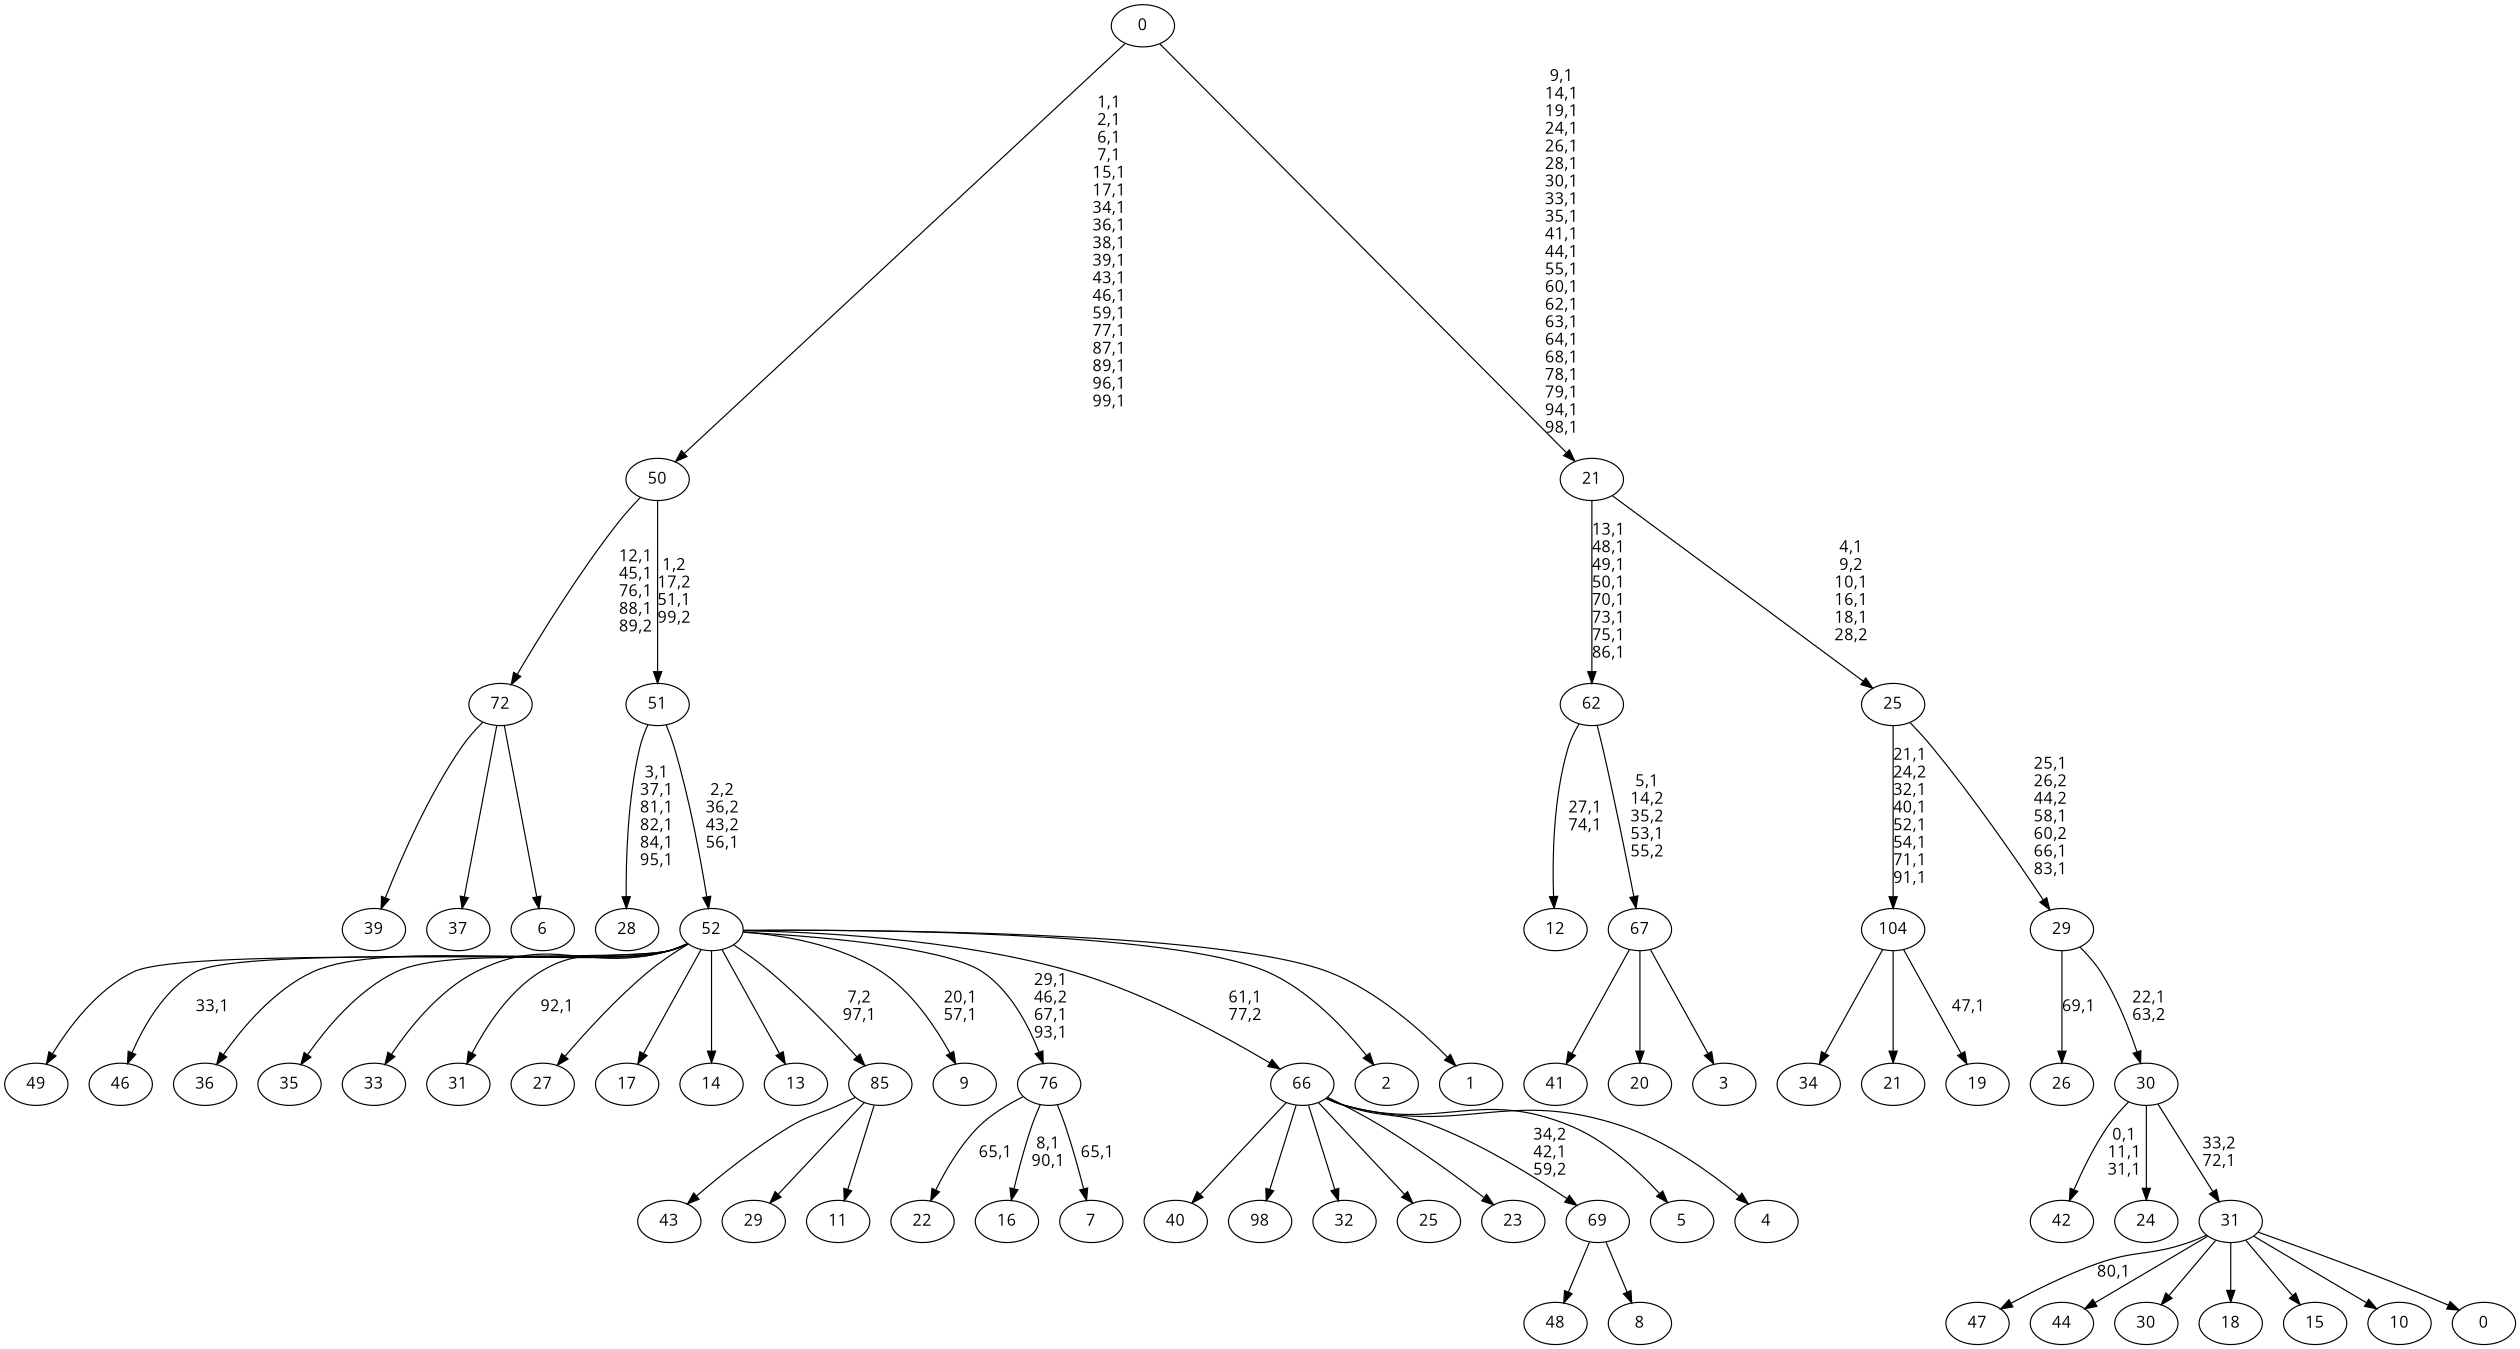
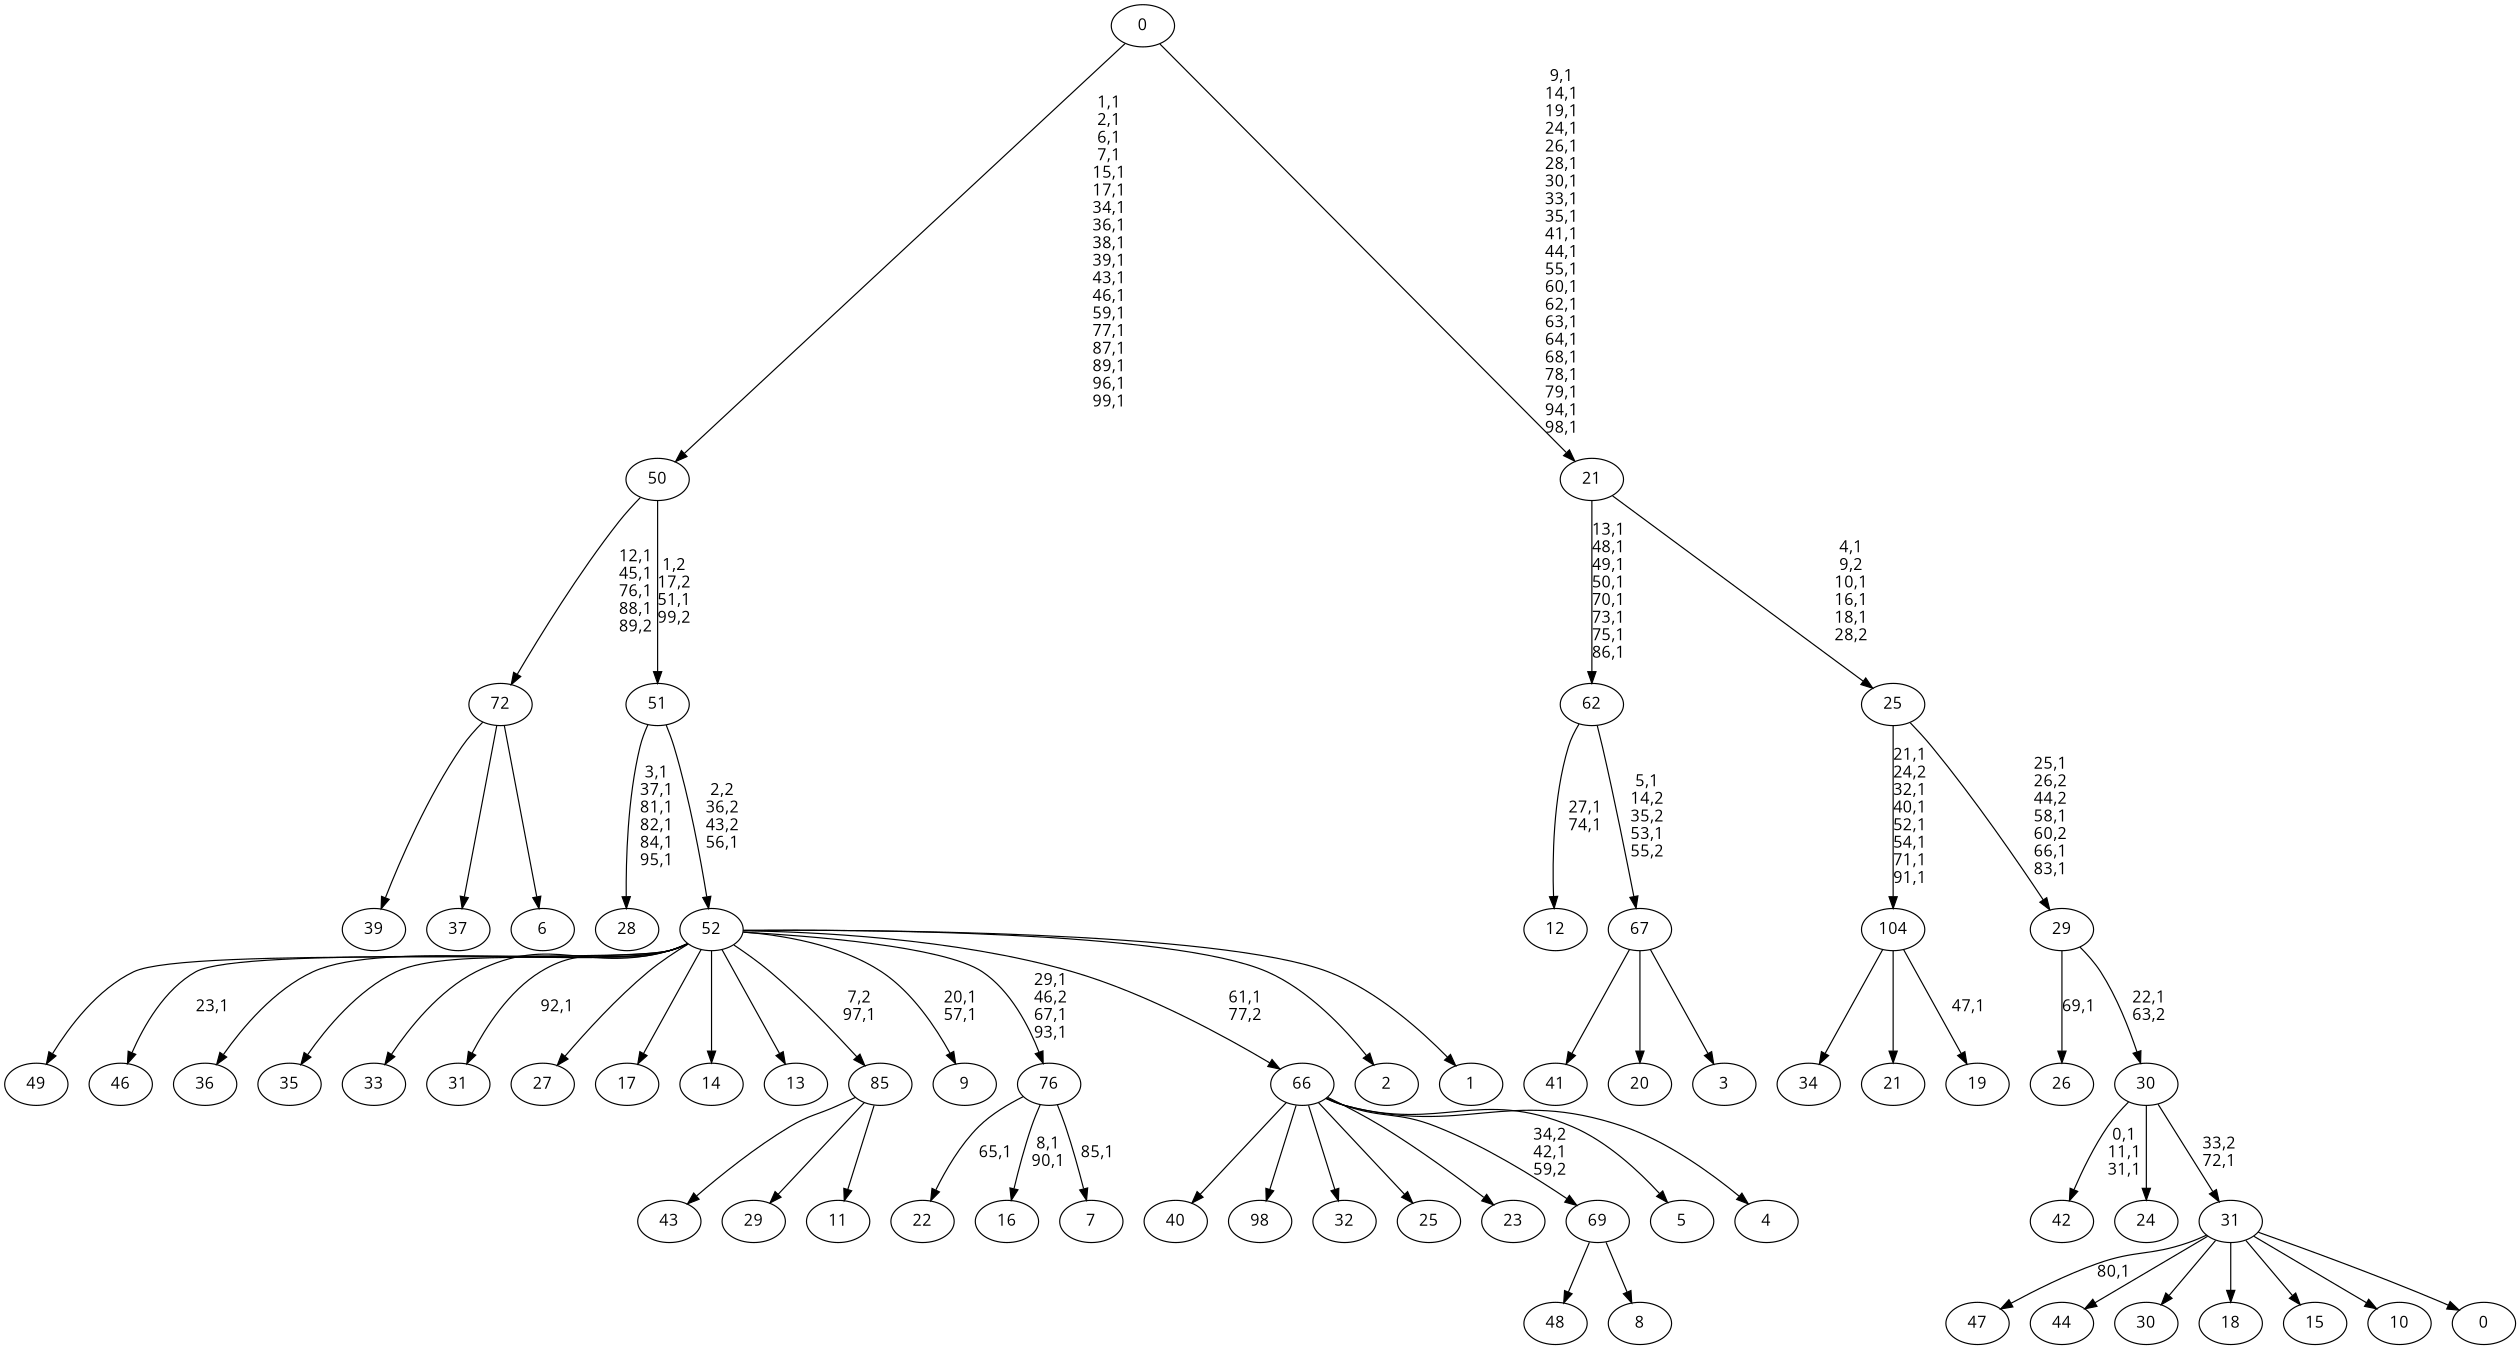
edge "52" -> "46": label "33,1" -> "23,1"
edge "76" -> "7": label "65,1" -> "85,1"
